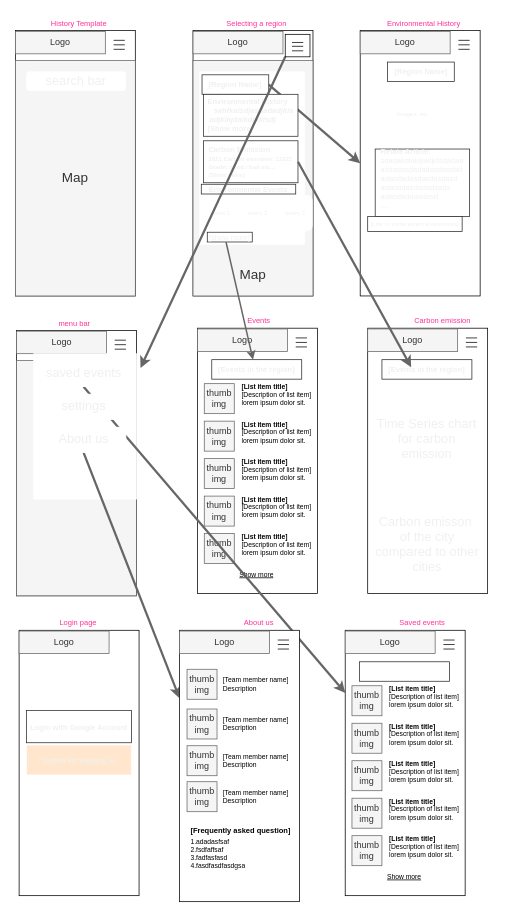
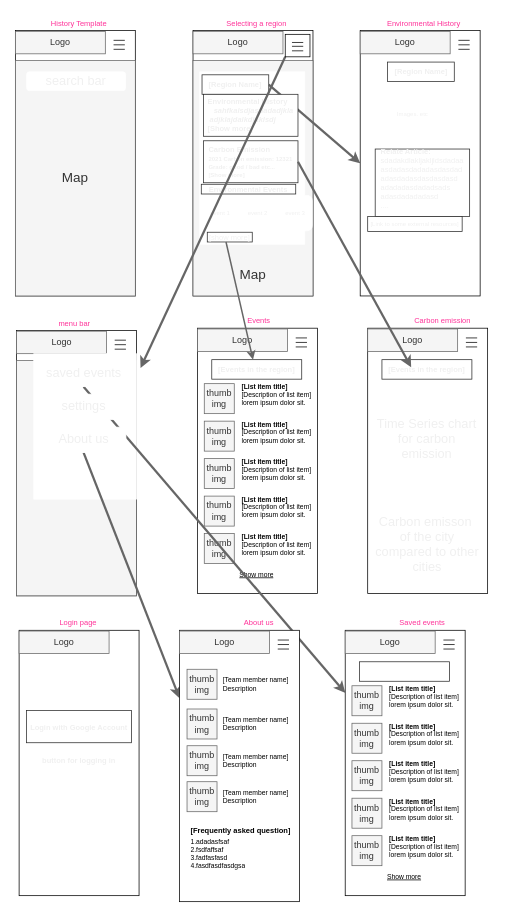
node "button for logging in": fillcolor #ffe6cc -> #ffffff
